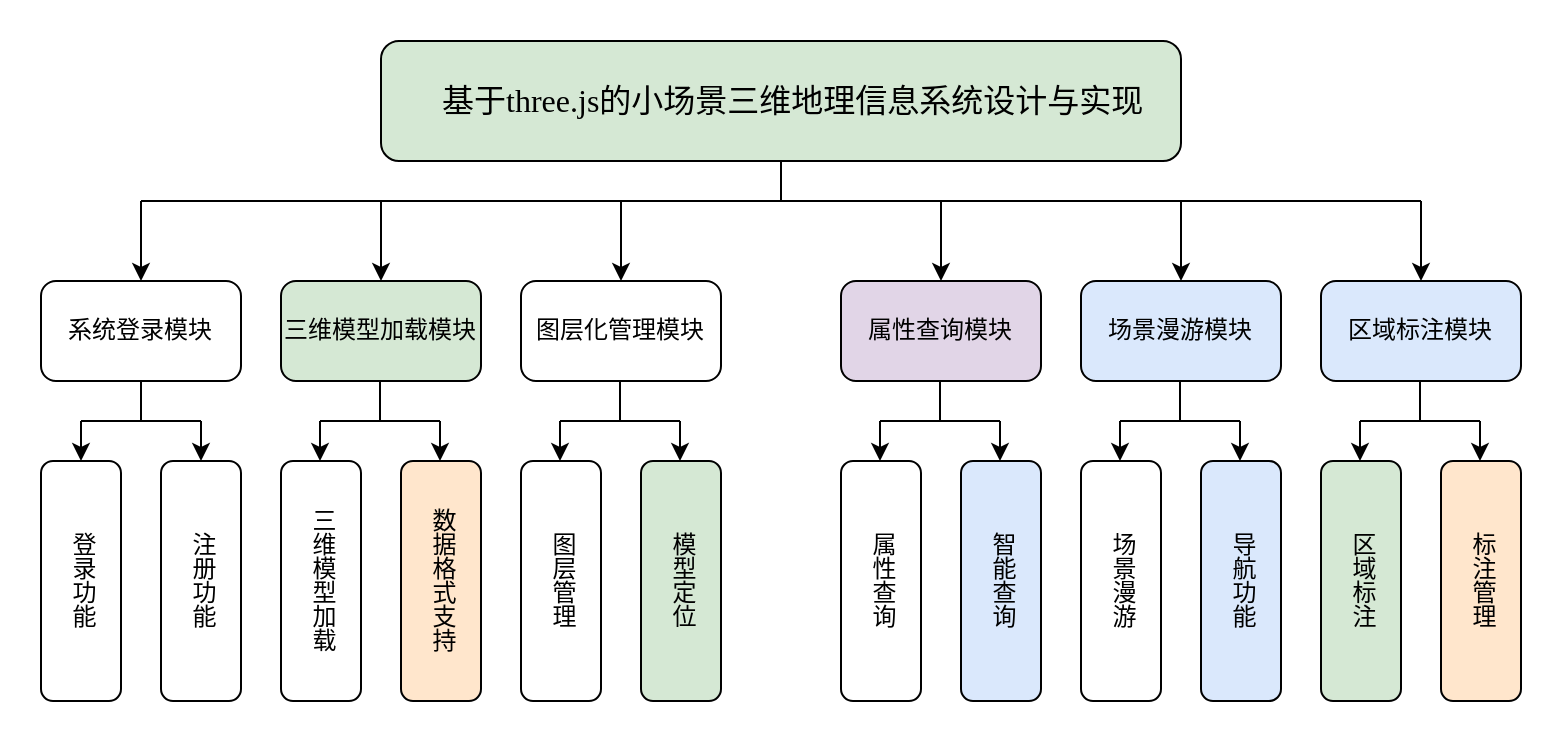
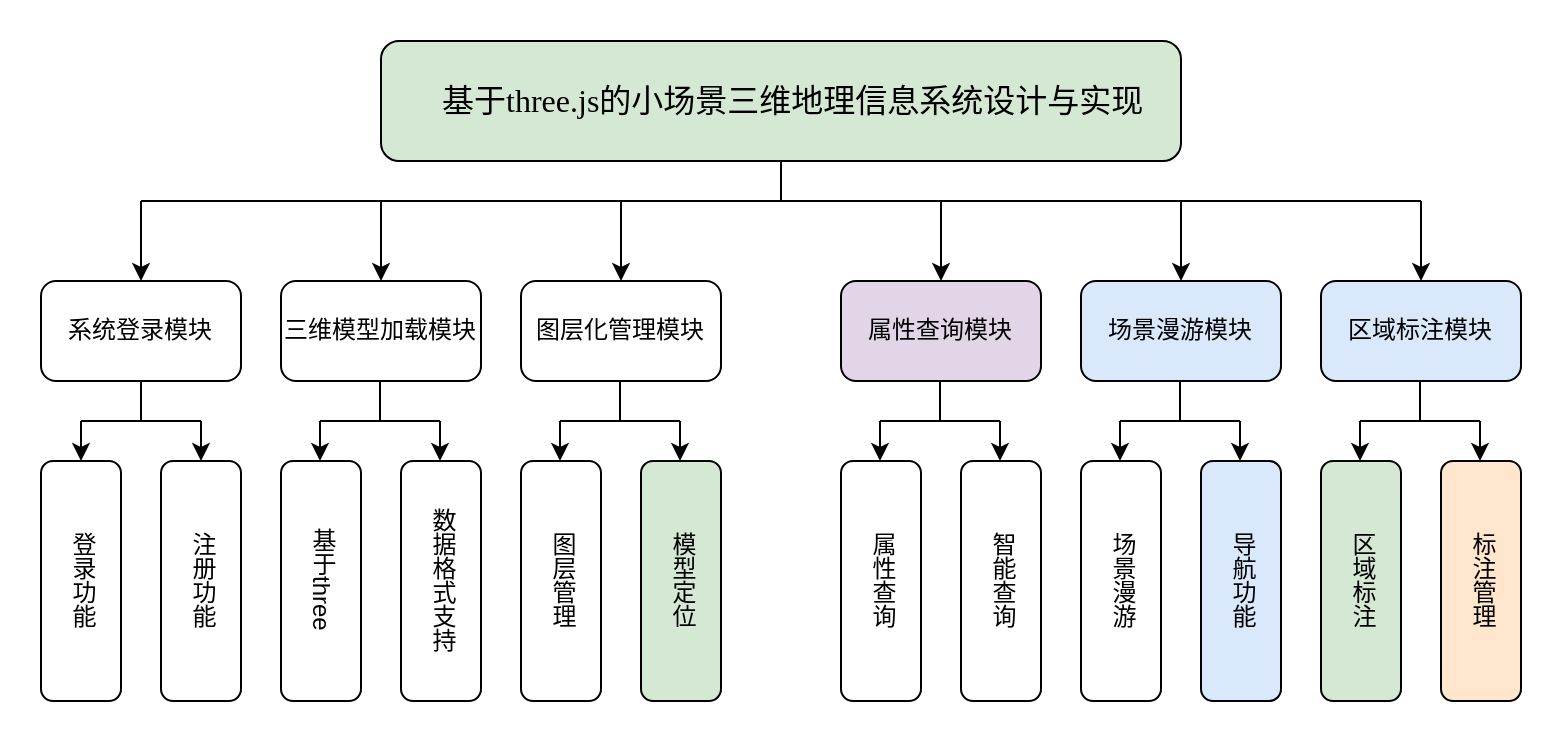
node "三维模型加载模块": fillcolor #d5e8d4 -> #ffffff
node "三维模型加载": label "三维模型加载" -> "基于three"
node "数据格式支持": fillcolor #ffe6cc -> #ffffff
node "智能查询": fillcolor #dae8fc -> #ffffff
